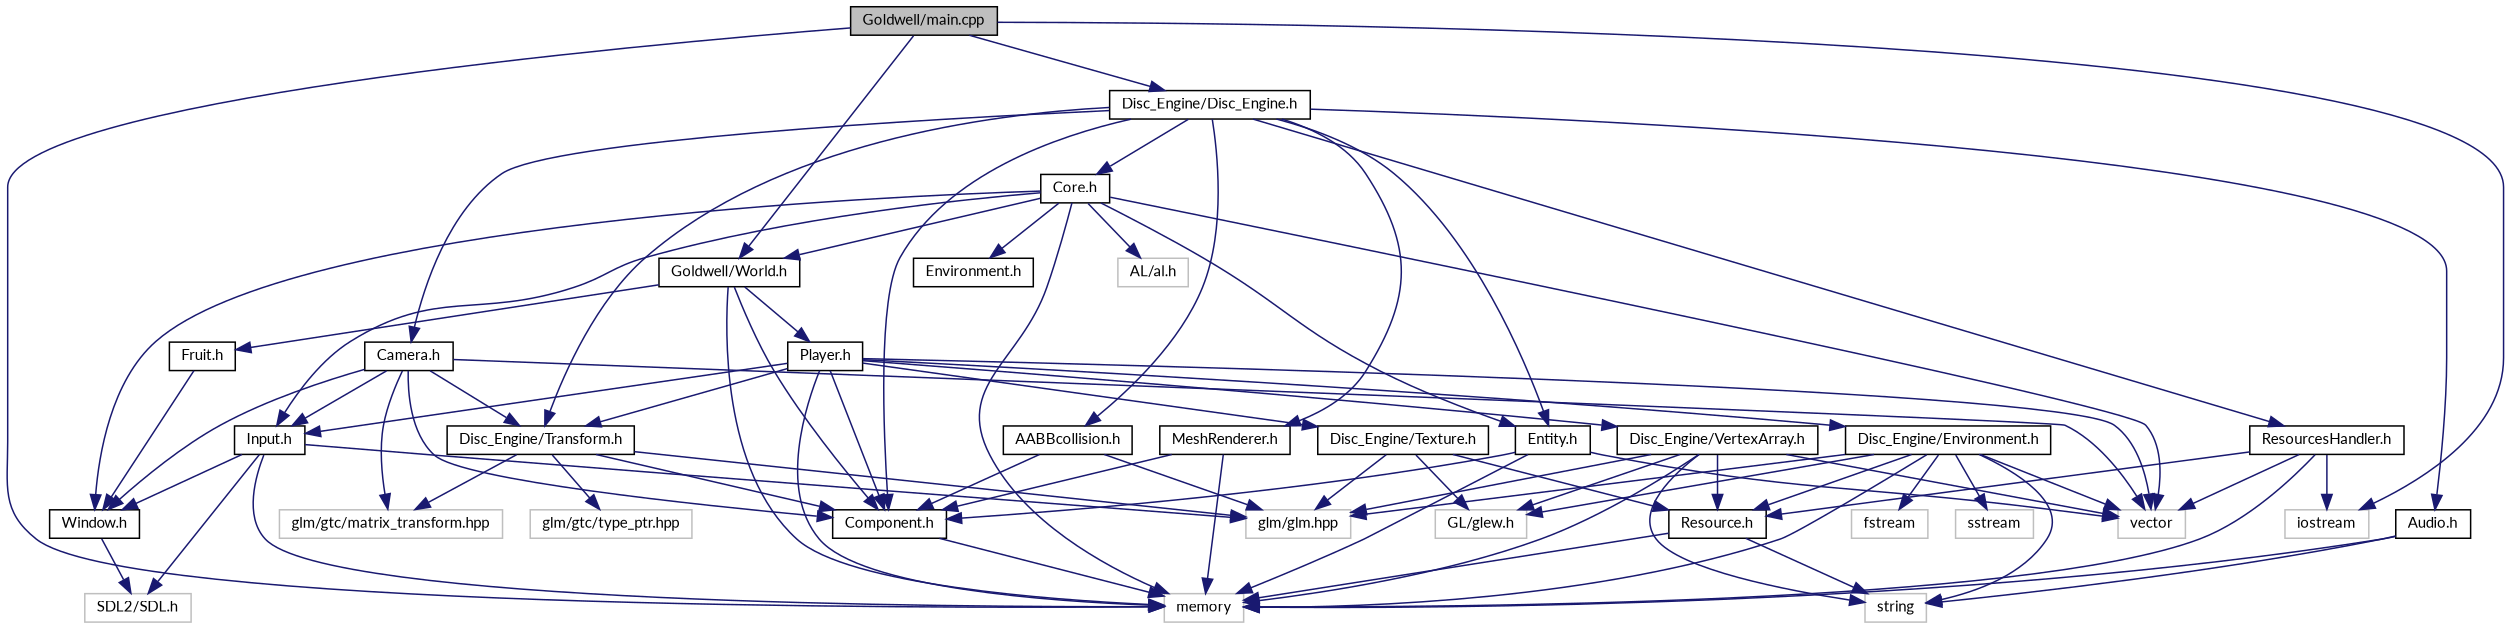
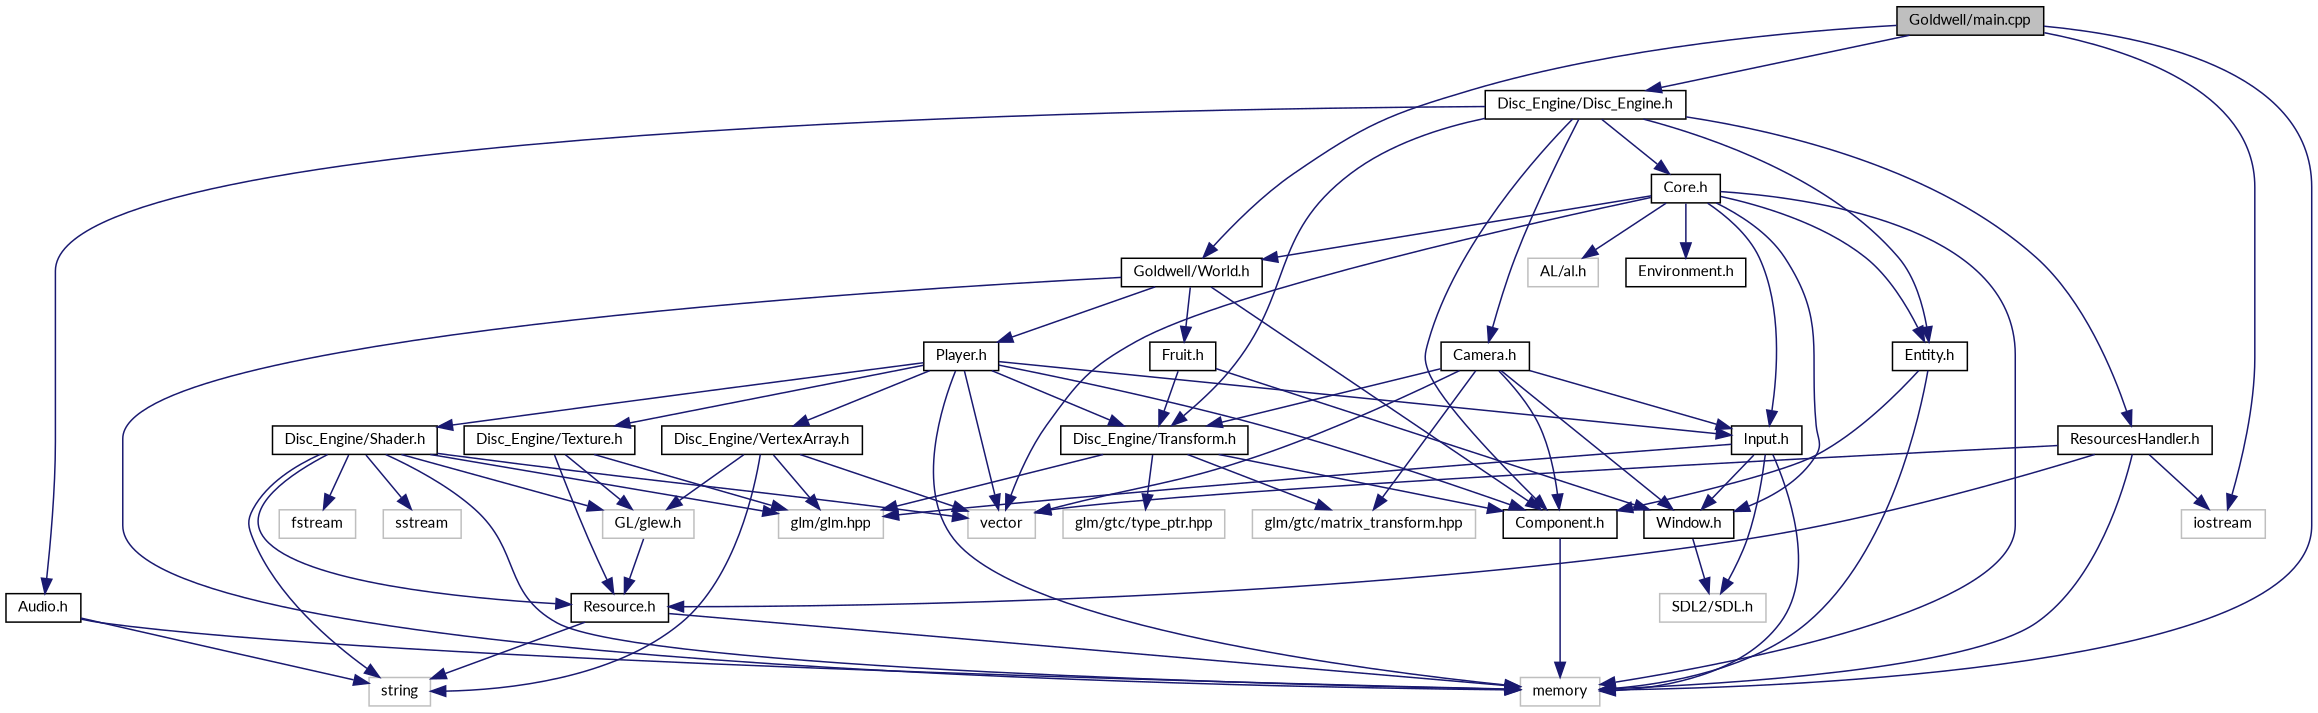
edge "Fruit.h" -> "Disc_Engine/Transform.h": added
node "AABBcollision.h": removed
node "MeshRenderer.h": removed
node "Disc_Engine/Environment.h": label "Disc_Engine/Environment.h" -> "Disc_Engine/Shader.h"
edge "Disc_Engine/VertexArray.h" -> "Resource.h": now "GL/glew.h" -> "Resource.h"
edge "Entity.h" -> "vector": removed
edge "Disc_Engine/VertexArray.h" -> "memory": removed
